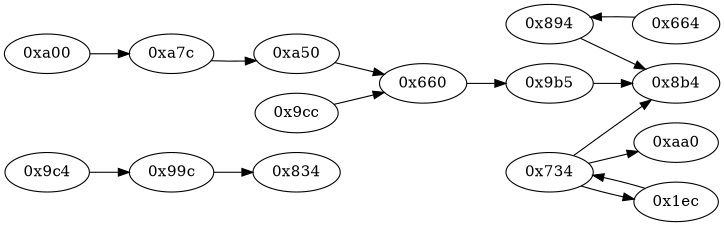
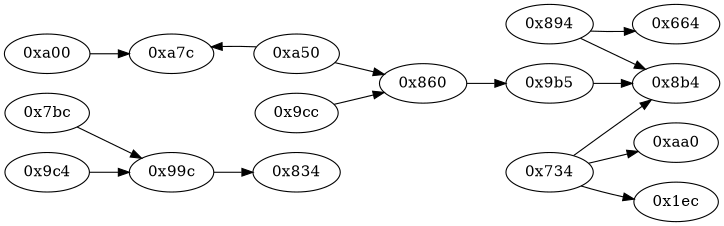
edge "0x664" -> "0x894": reversed
edge "0xa7c" -> "0xa50": reversed
node "0x660": label "0x660" -> "0x860"
node "0x7bc": added
edge "0x1ec" -> "0x734": removed
